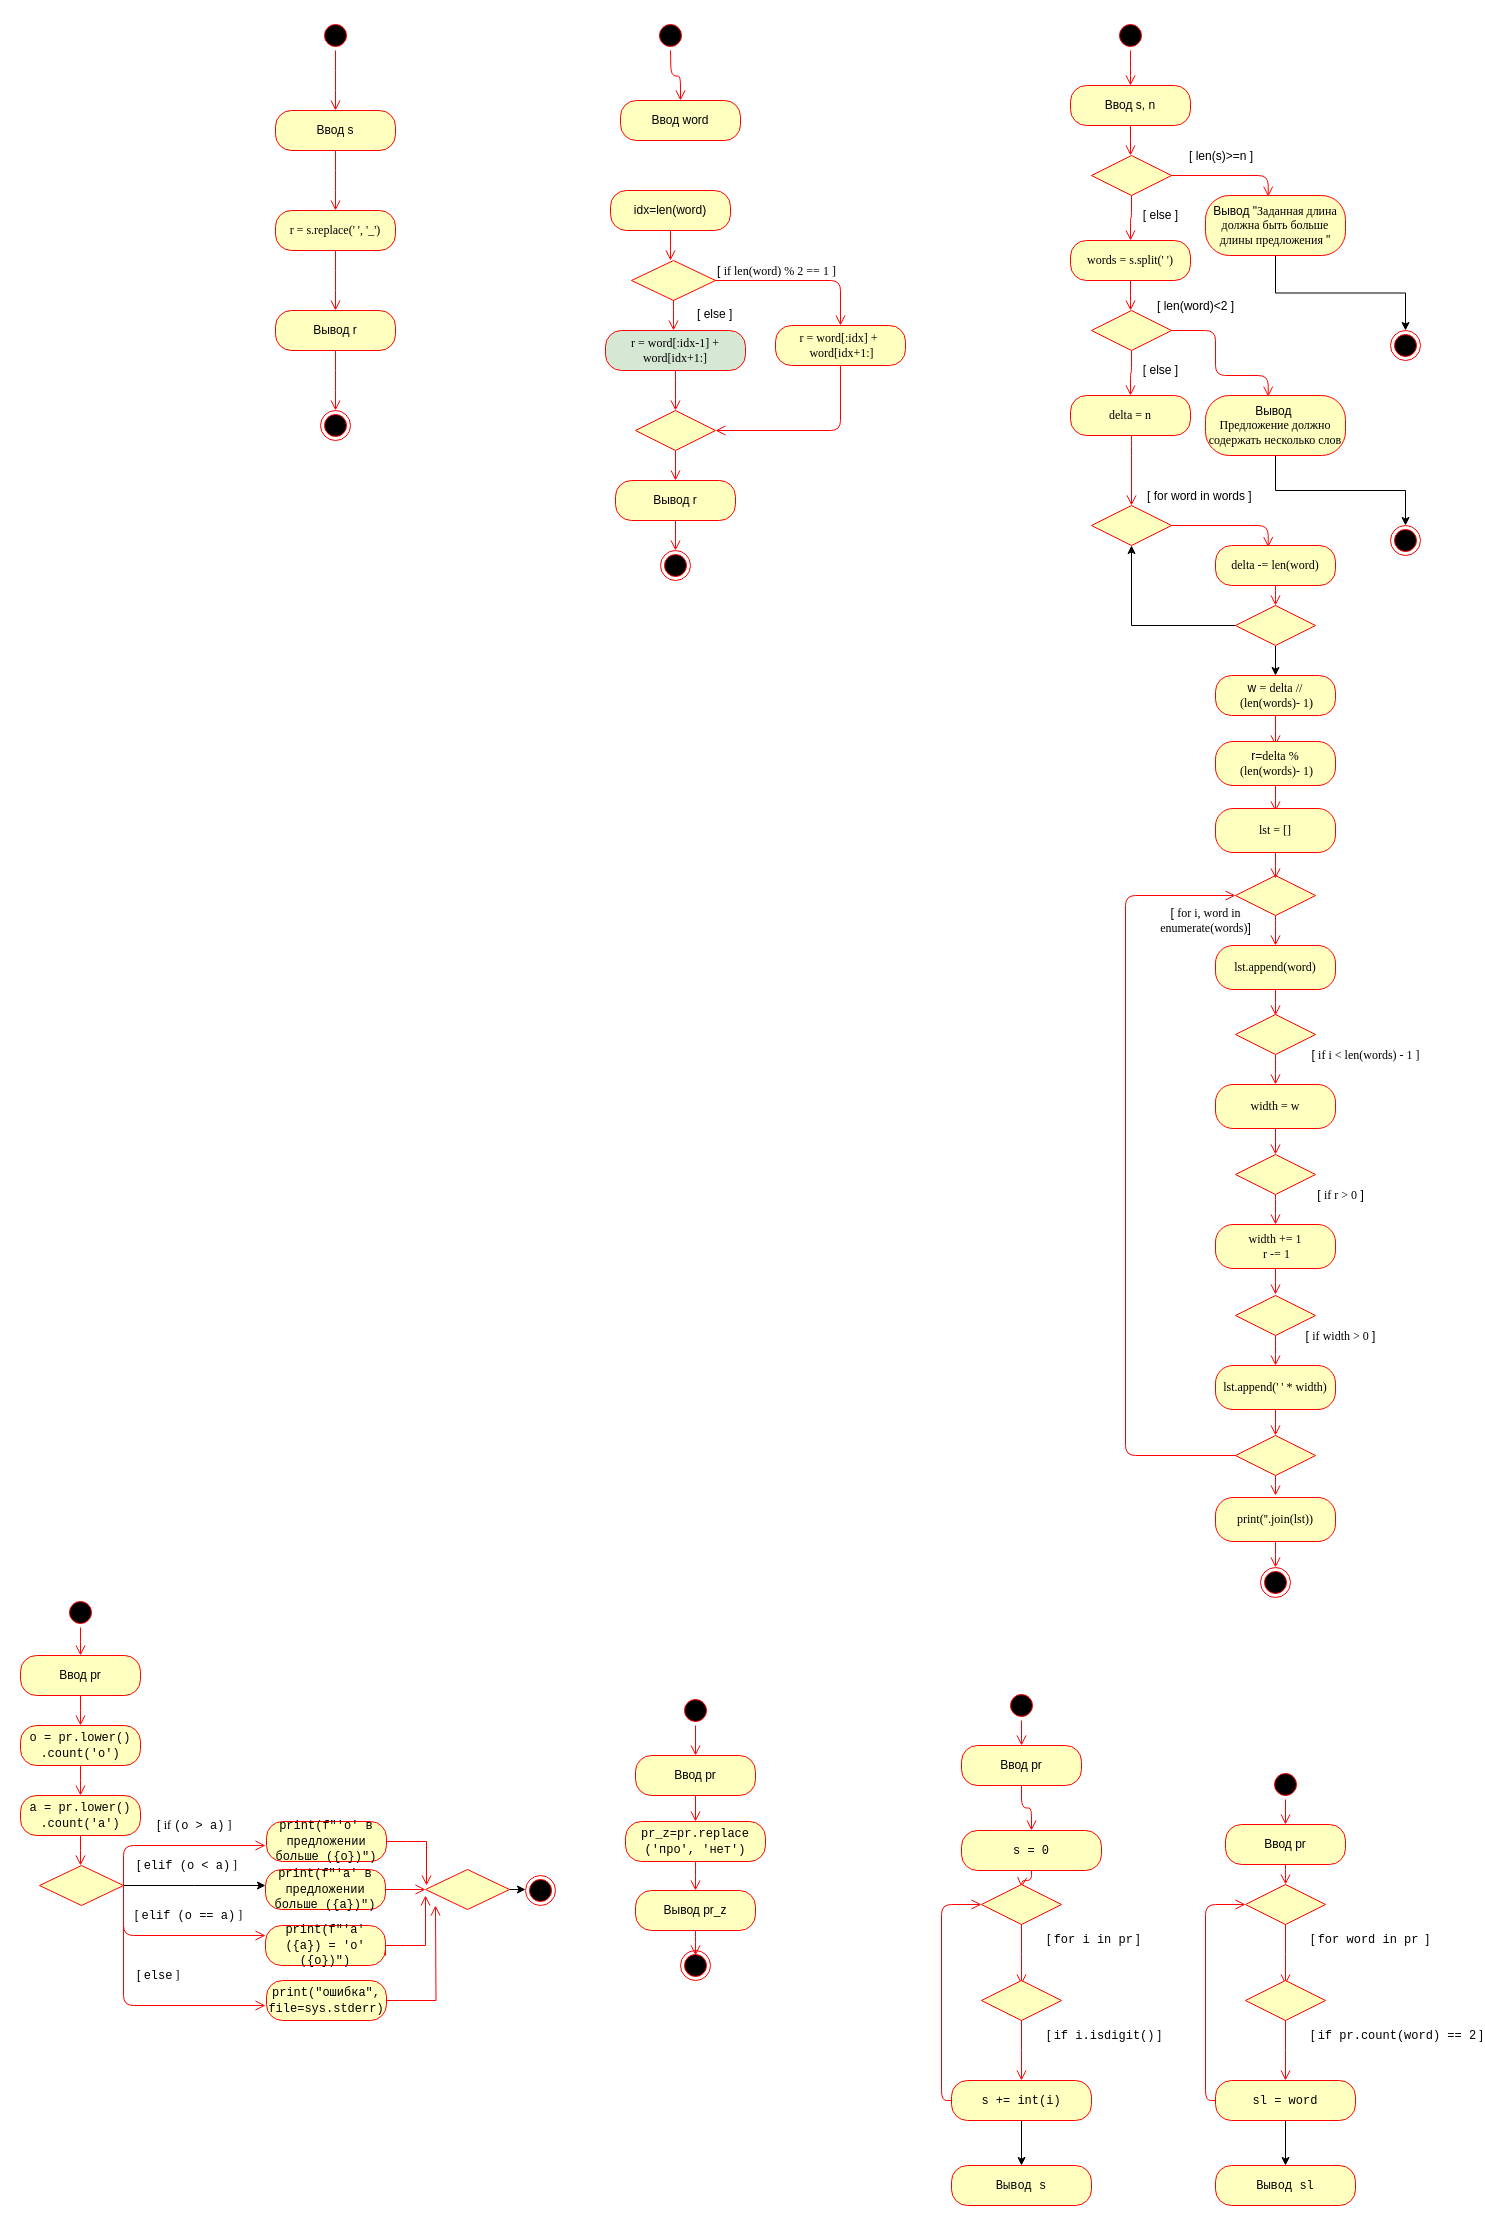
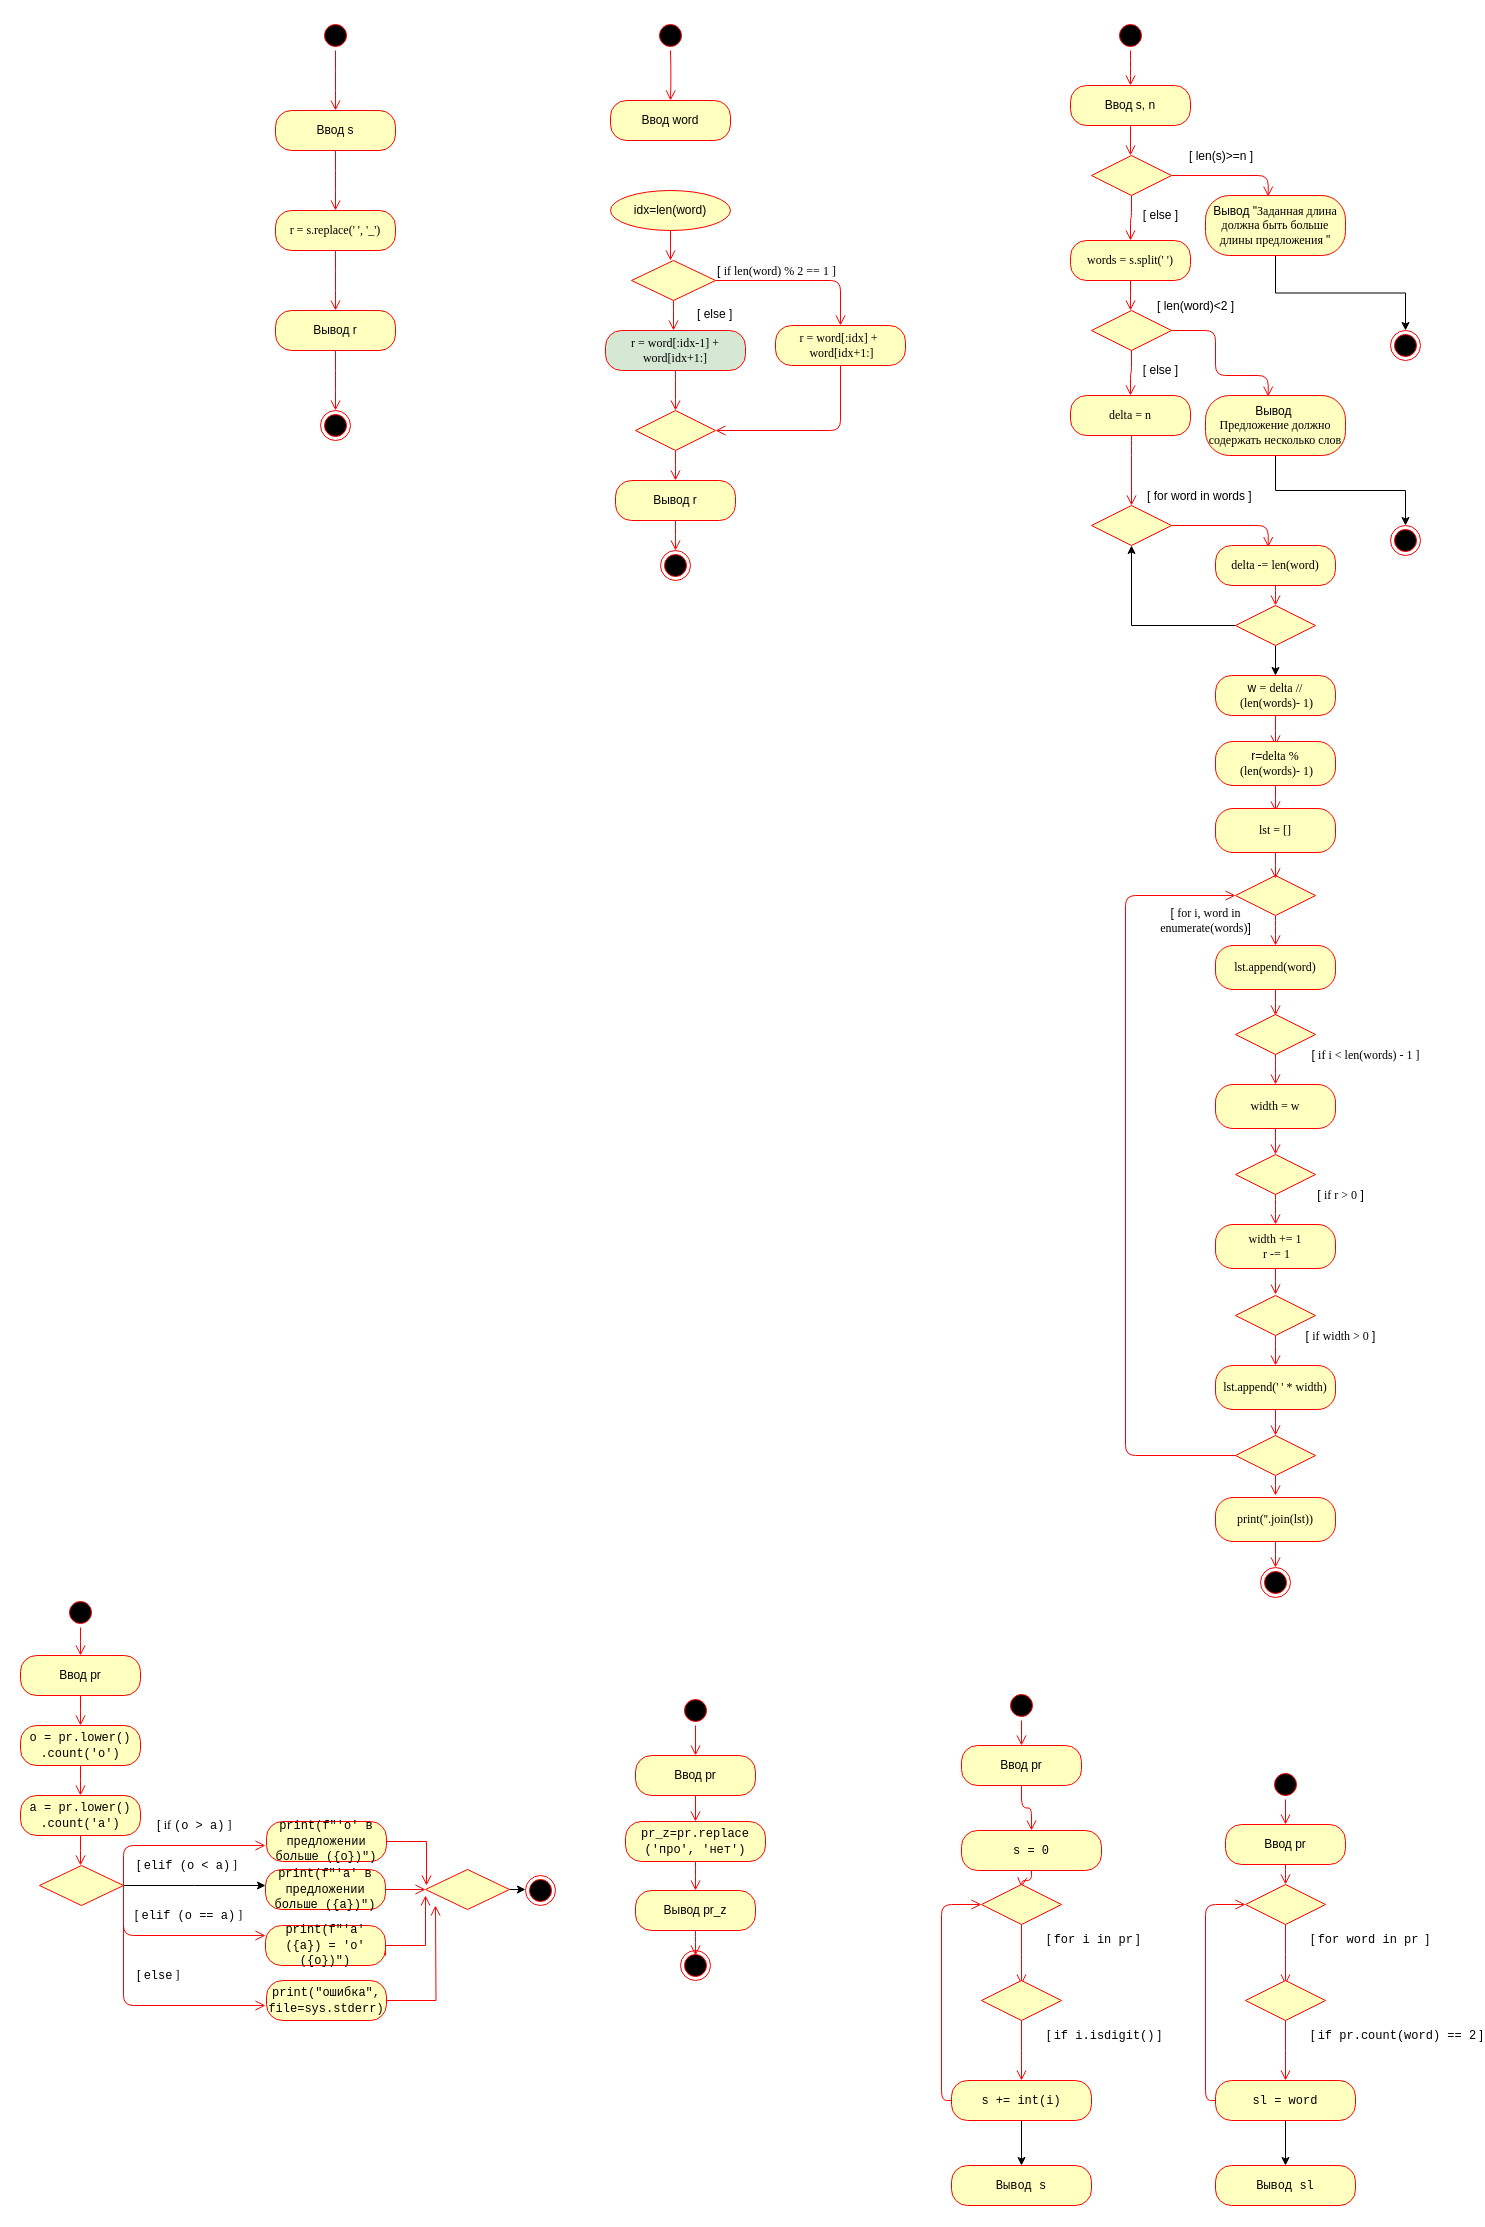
node "Ввод word": moved (681, 121) -> (671, 121)
node "idx=len(word)": shape rounded rectangle -> ellipse
